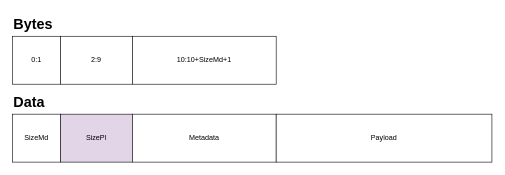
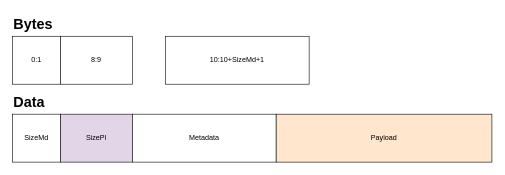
node "2:9": label "2:9" -> "8:9"
node "10:10+SizeMd+1": moved (204, 60) -> (237, 60)
node "Payload": fillcolor #ffffff -> #ffe6cc
